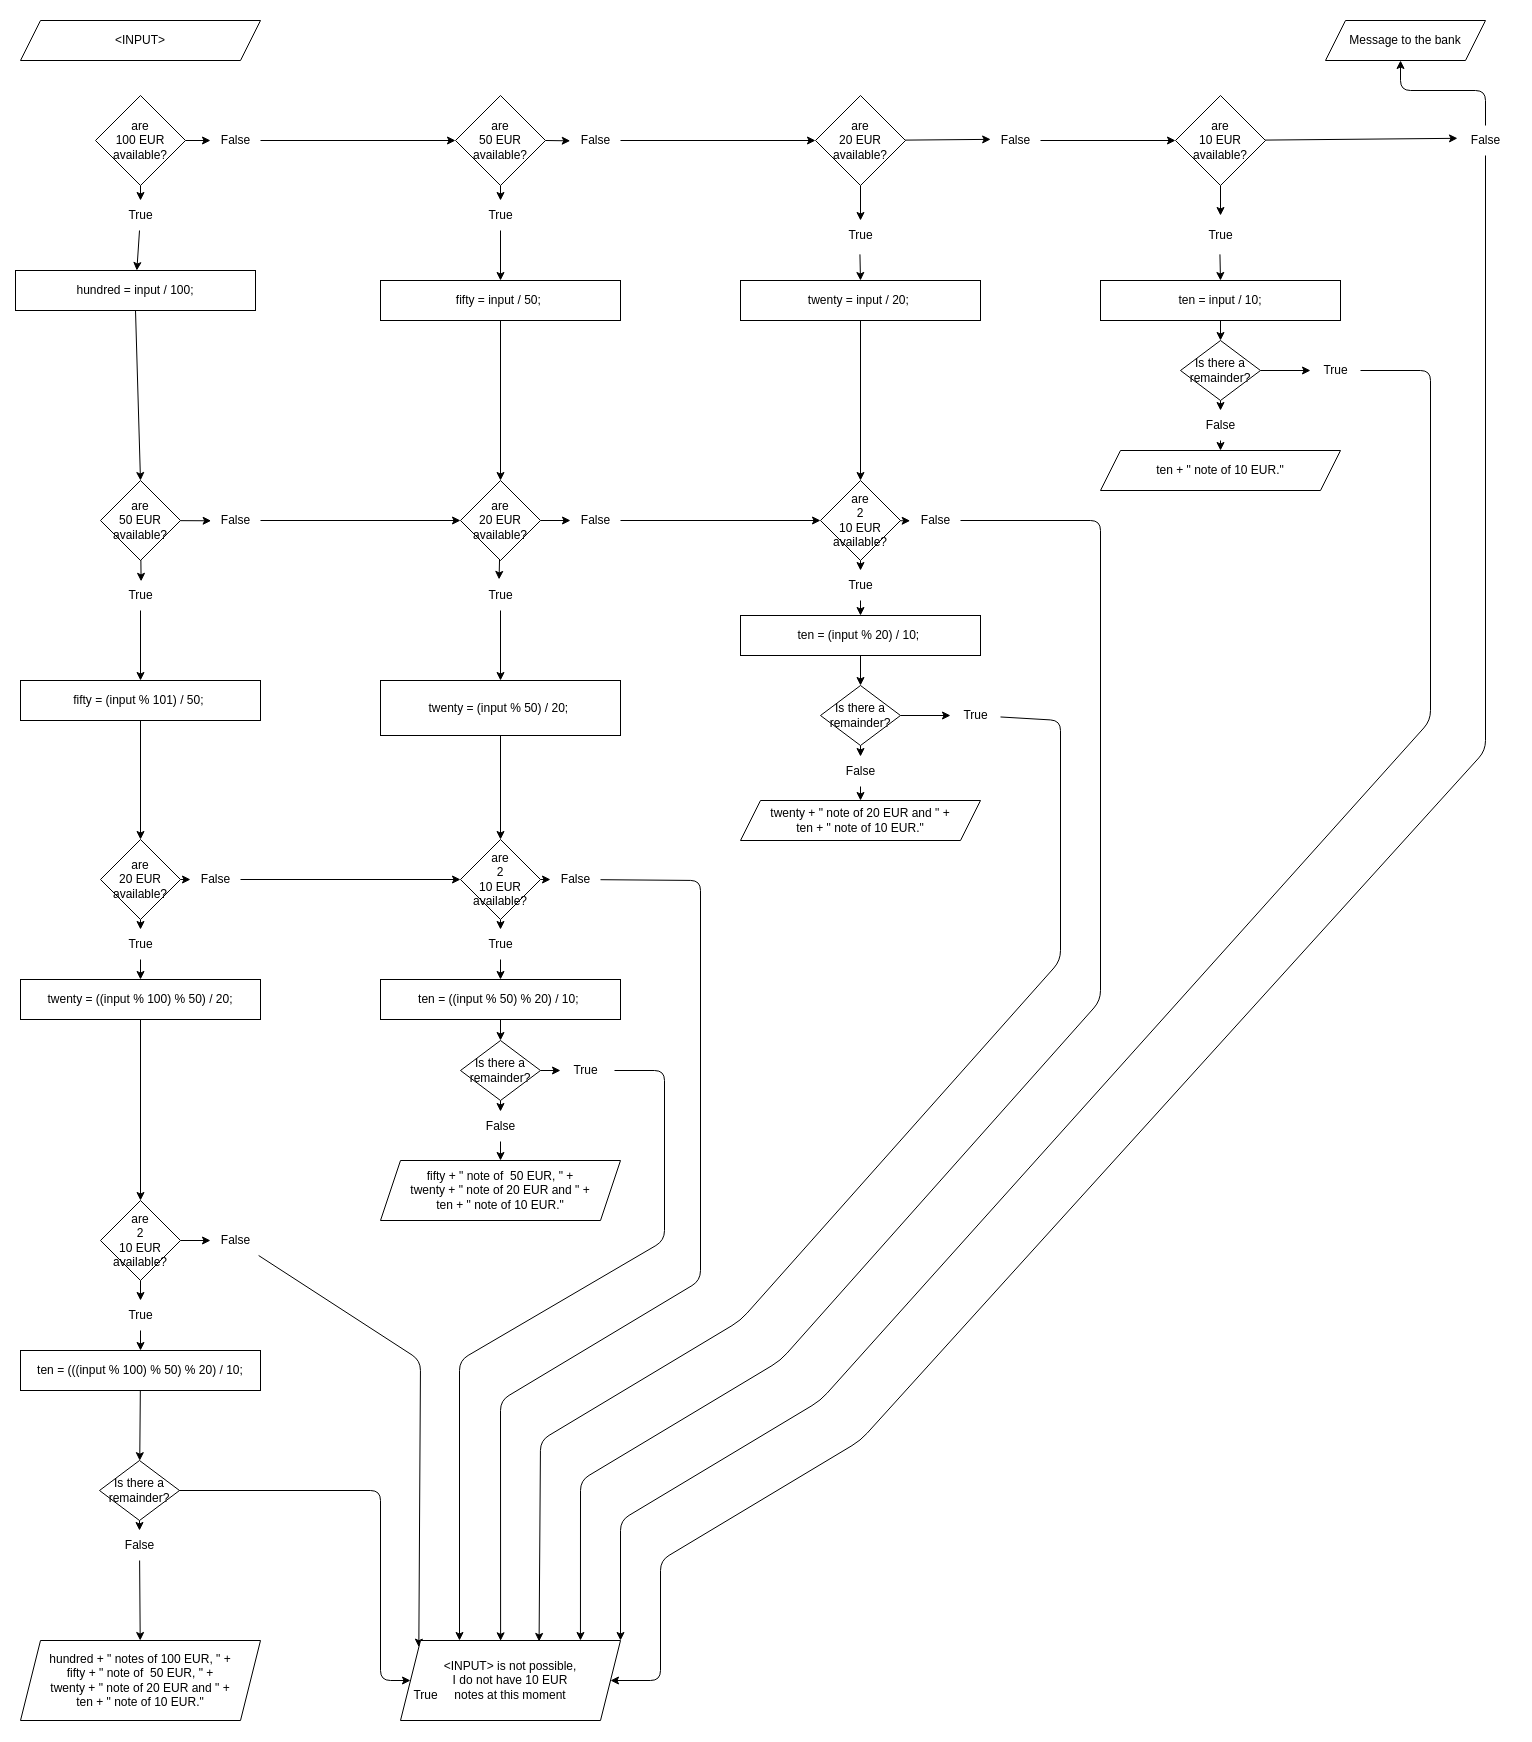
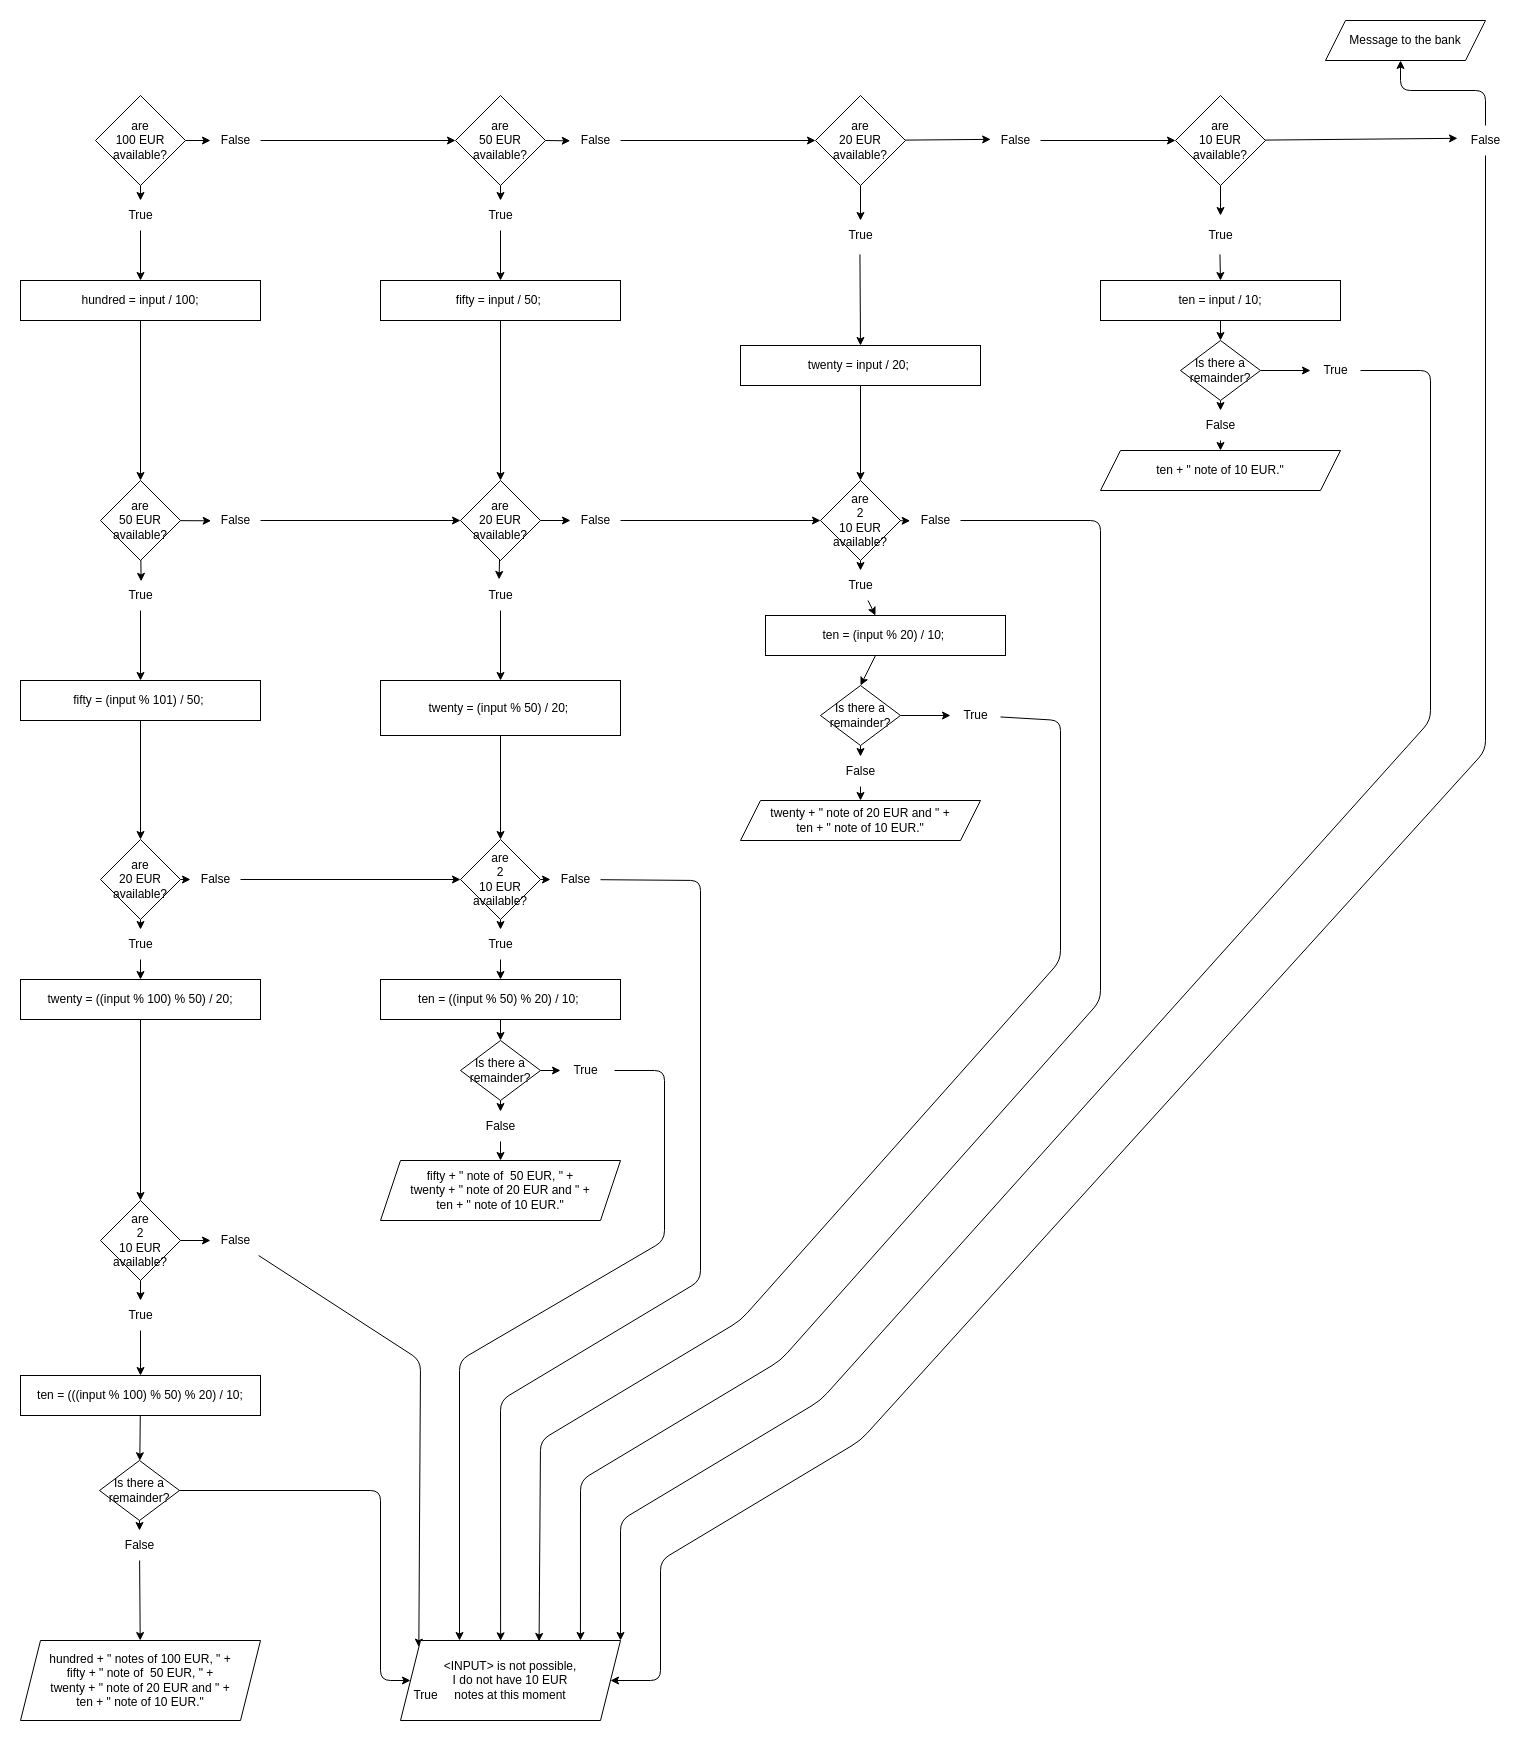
node "<INPUT>": removed
node "hundred = input / 100;": moved (136, 291) -> (141, 301)
node "twenty = input / 20;": moved (861, 301) -> (861, 366)
node "ten = (input % 20) / 10;": moved (861, 636) -> (886, 636)
node "ten = (((input % 100) % 50) % 20) / 10;": moved (141, 1371) -> (141, 1396)
